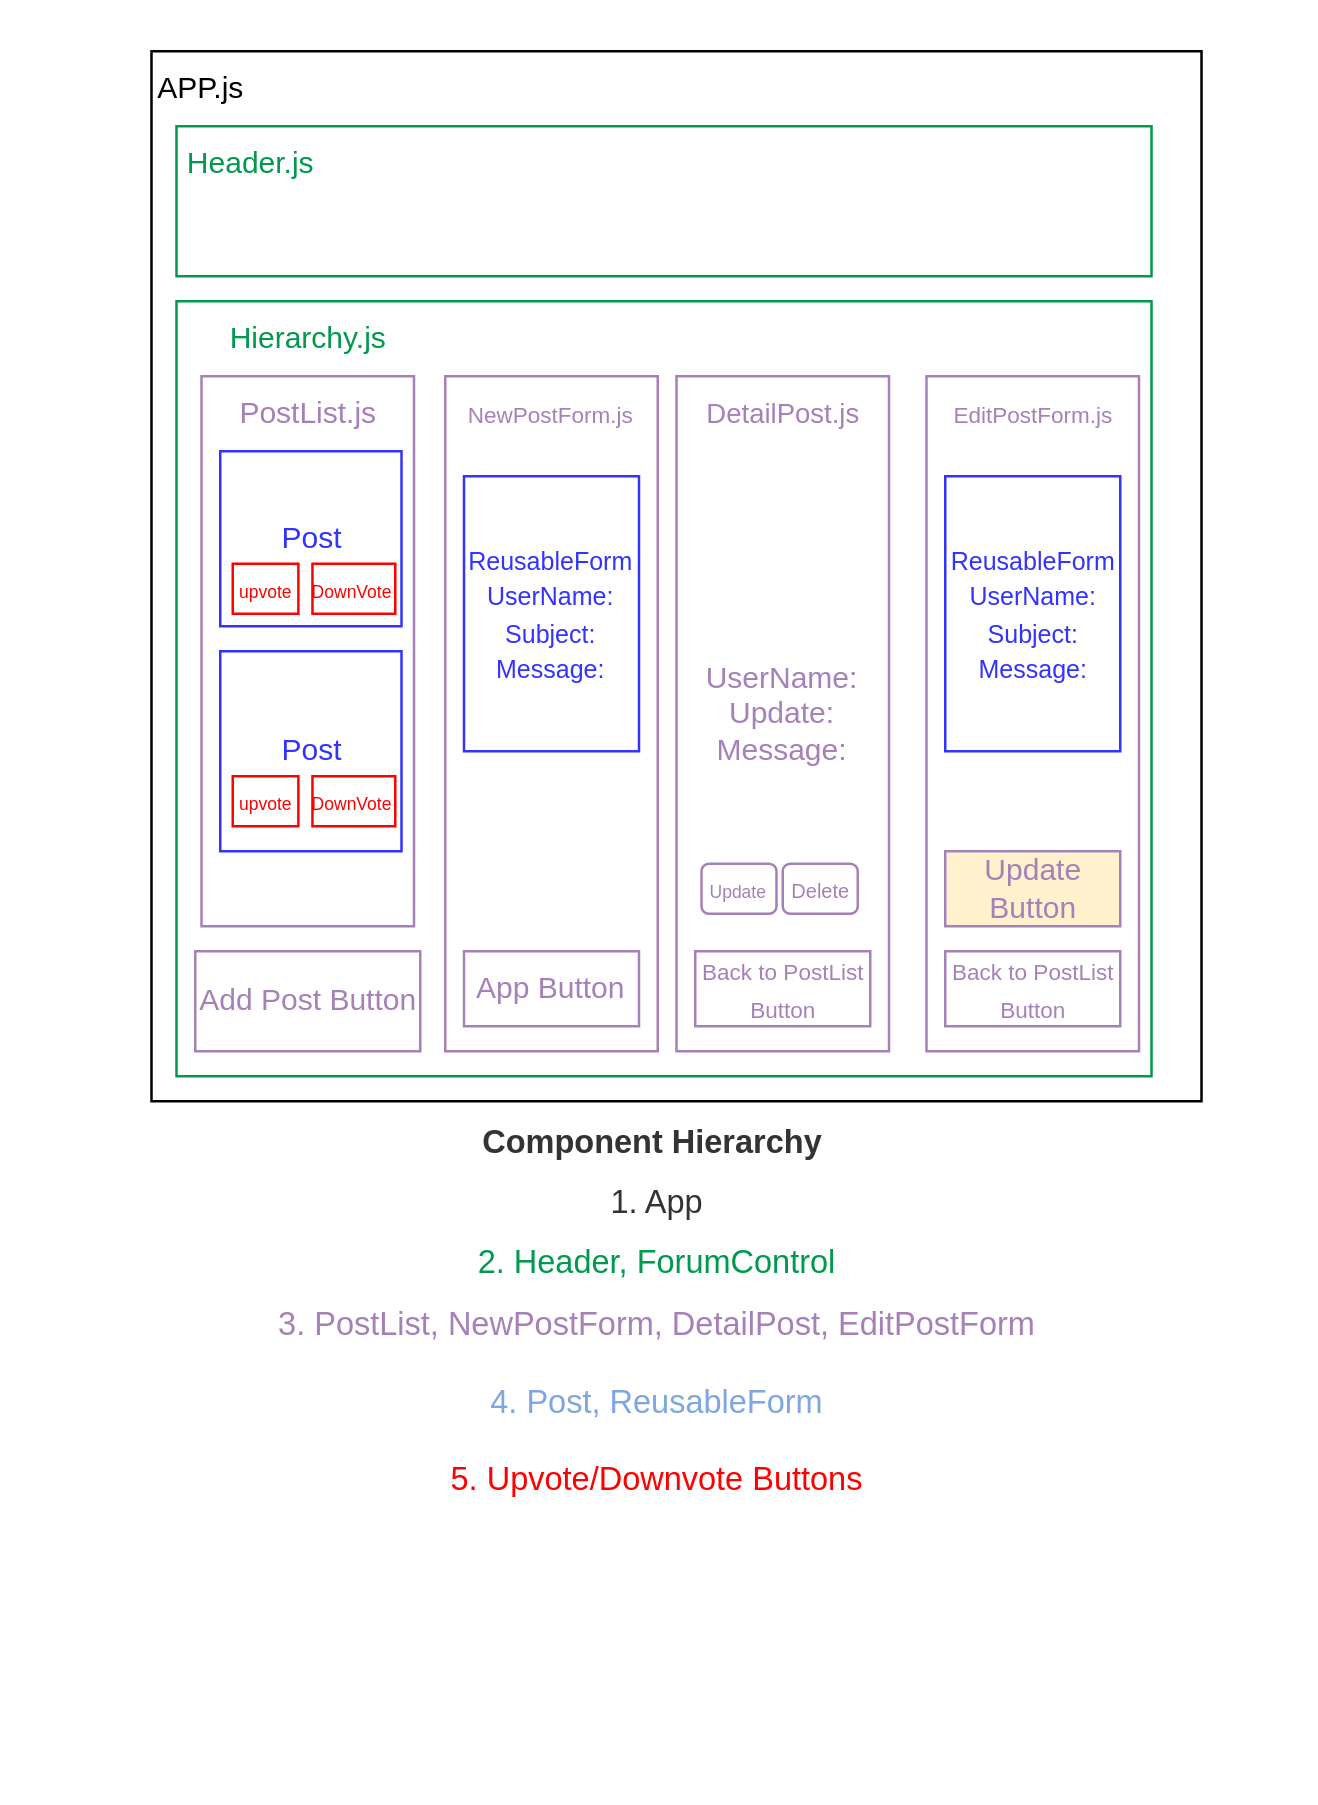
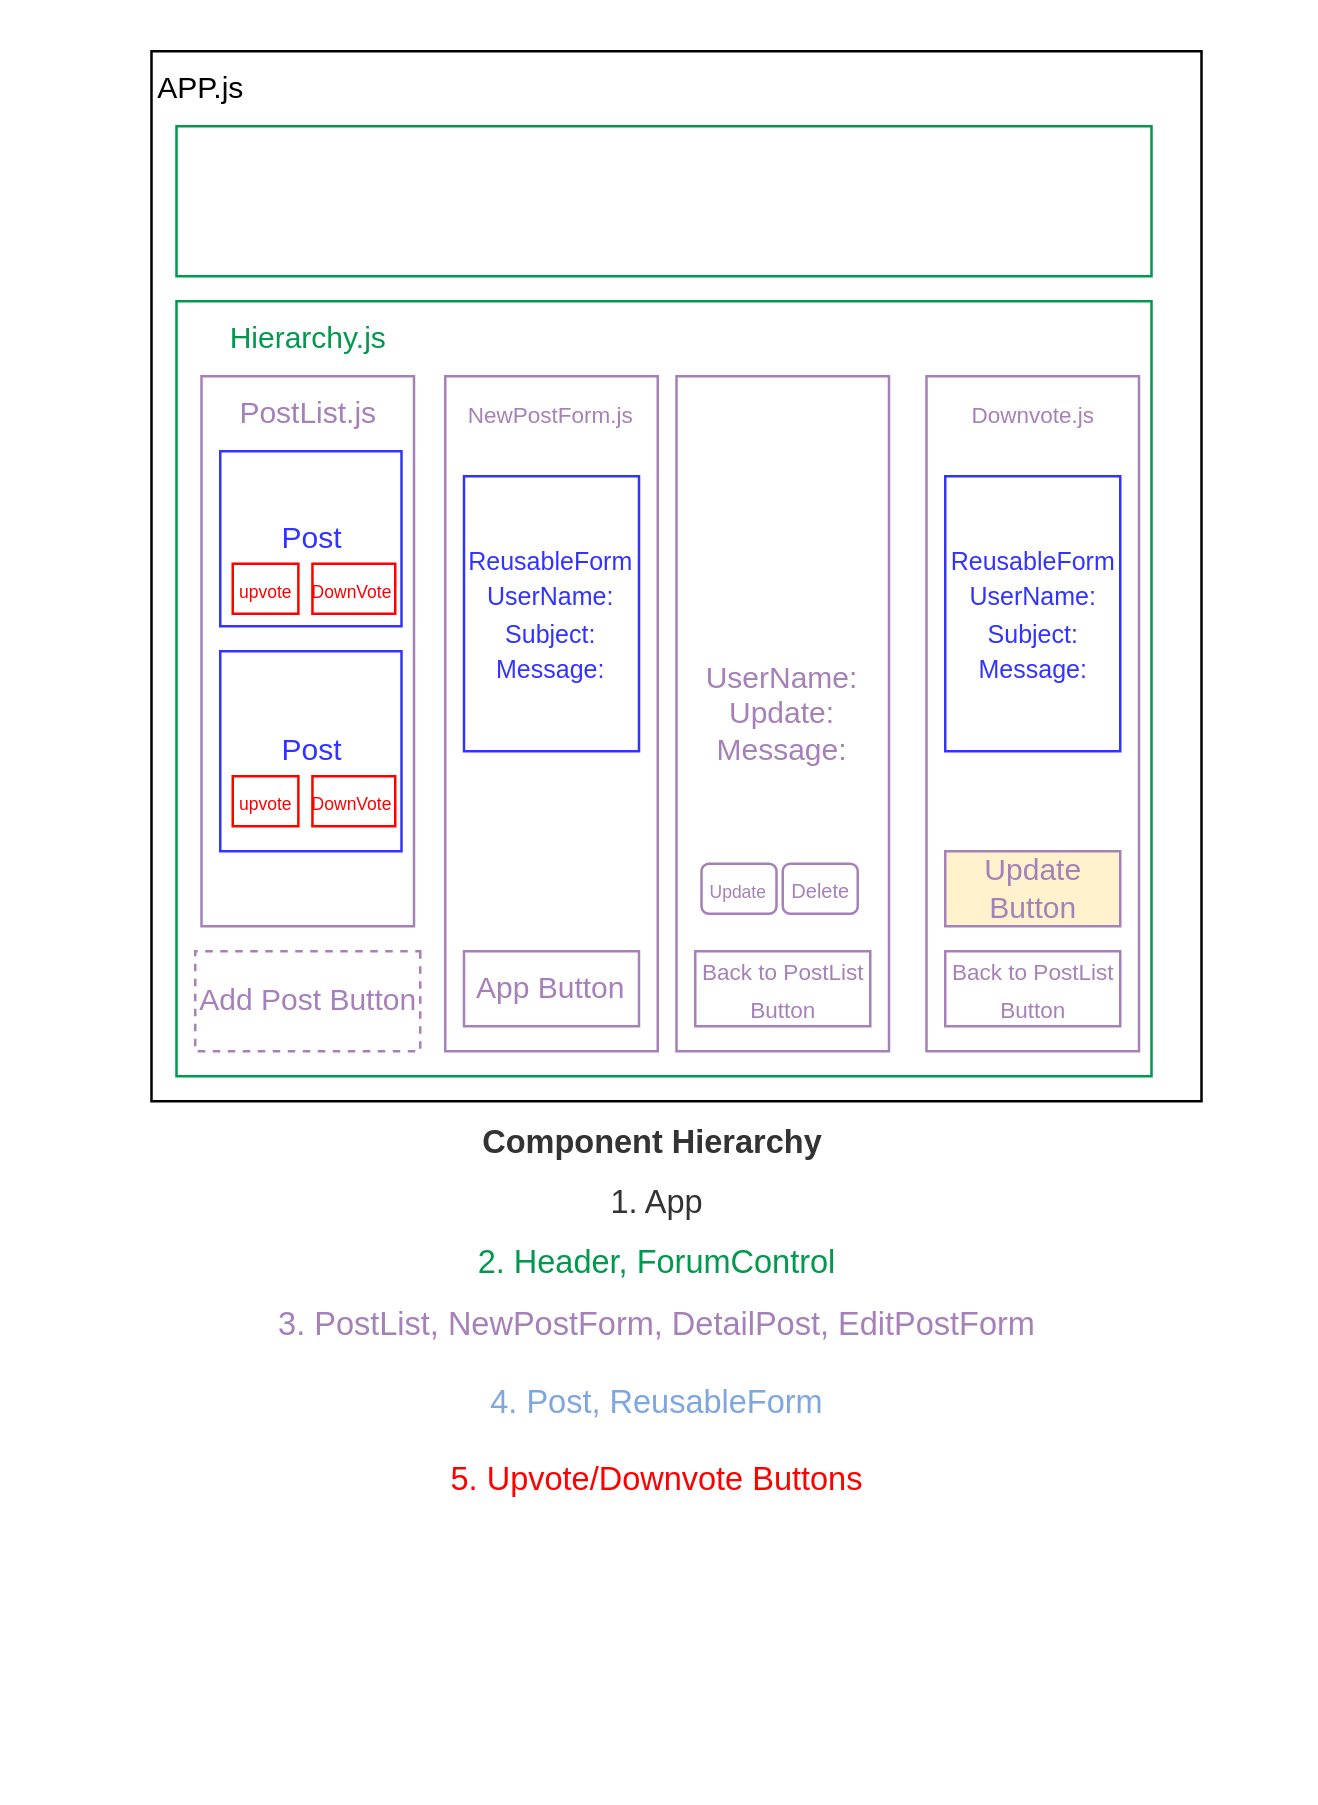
node "Header.js": removed
node "DetailPost.js": removed
node "EditPostForm.js": label "EditPostForm.js" -> "Downvote.js"
node "Add Post Button": style solid -> dashed
